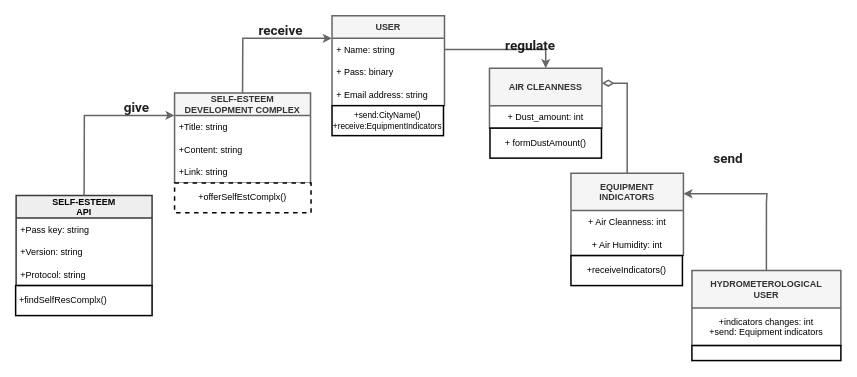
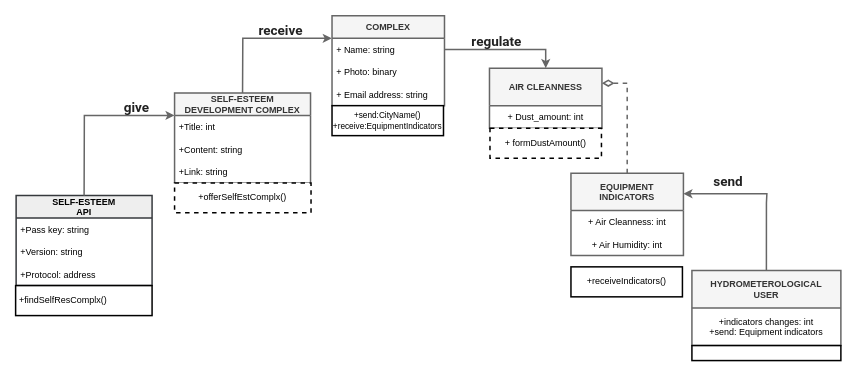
node "USER": label "USER" -> "COMPLEX"
node "regulate": moved (531, 45) -> (497, 41)
node "+ Pass: binary": label "+ Pass: binary" -> "+ Photo: binary"
edge "EQUIPMENT INDICATORS" -> "AIR CLEANNESS": style solid -> dashed
node "+Title: string": label "+Title: string" -> "+Title: int"
node "+ formDustAmount()": style solid -> dashed
node "send": moved (729, 159) -> (729, 181)
node "+receiveIndicators()": moved (627, 270) -> (627, 282)
node "+Protocol: string": label "+Protocol: string" -> "+Protocol: address"
